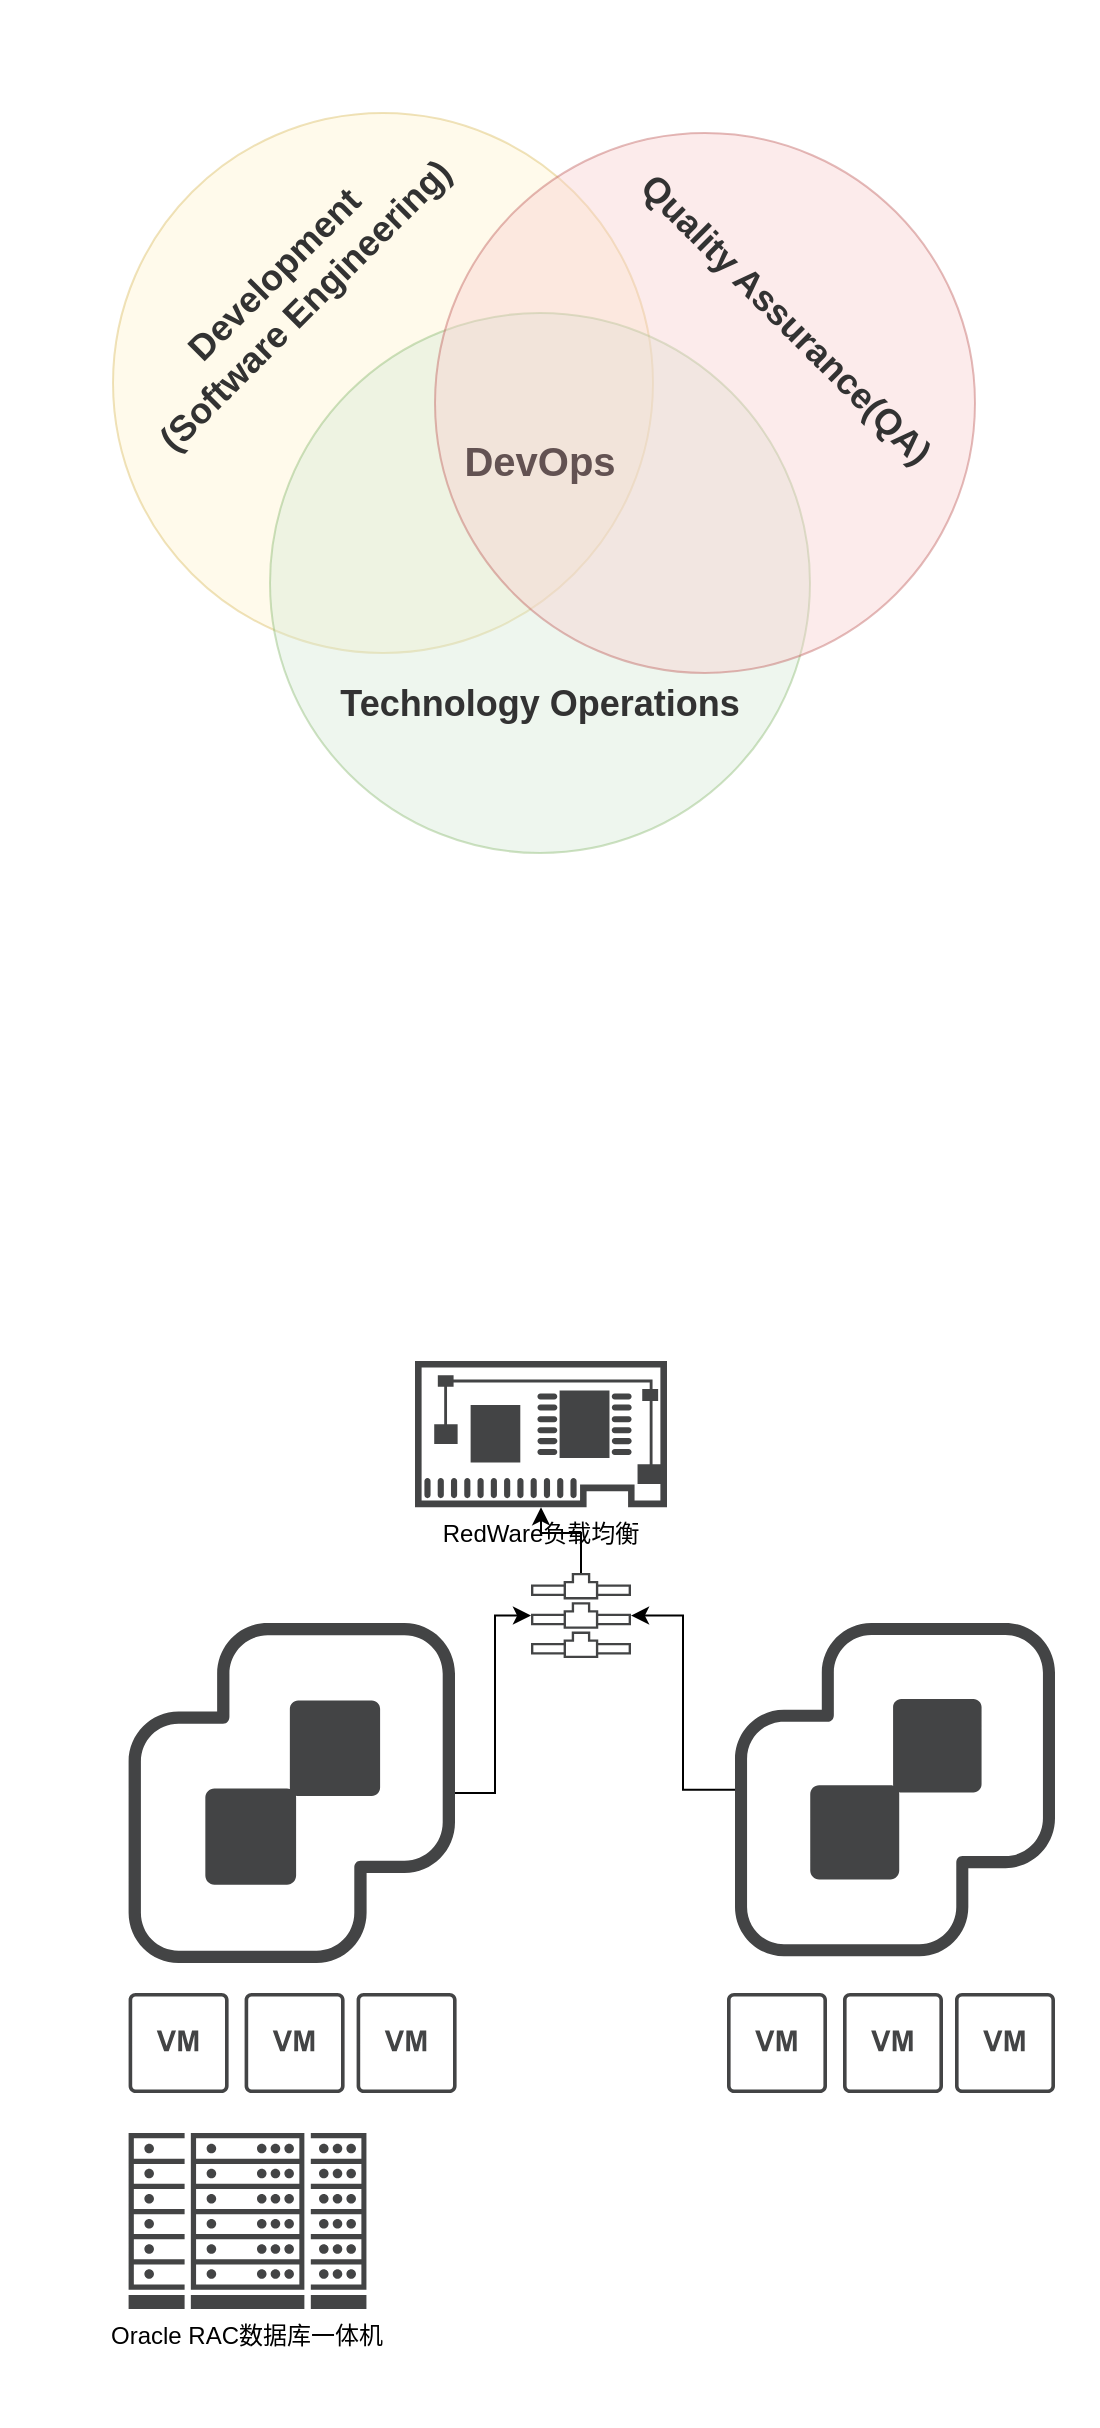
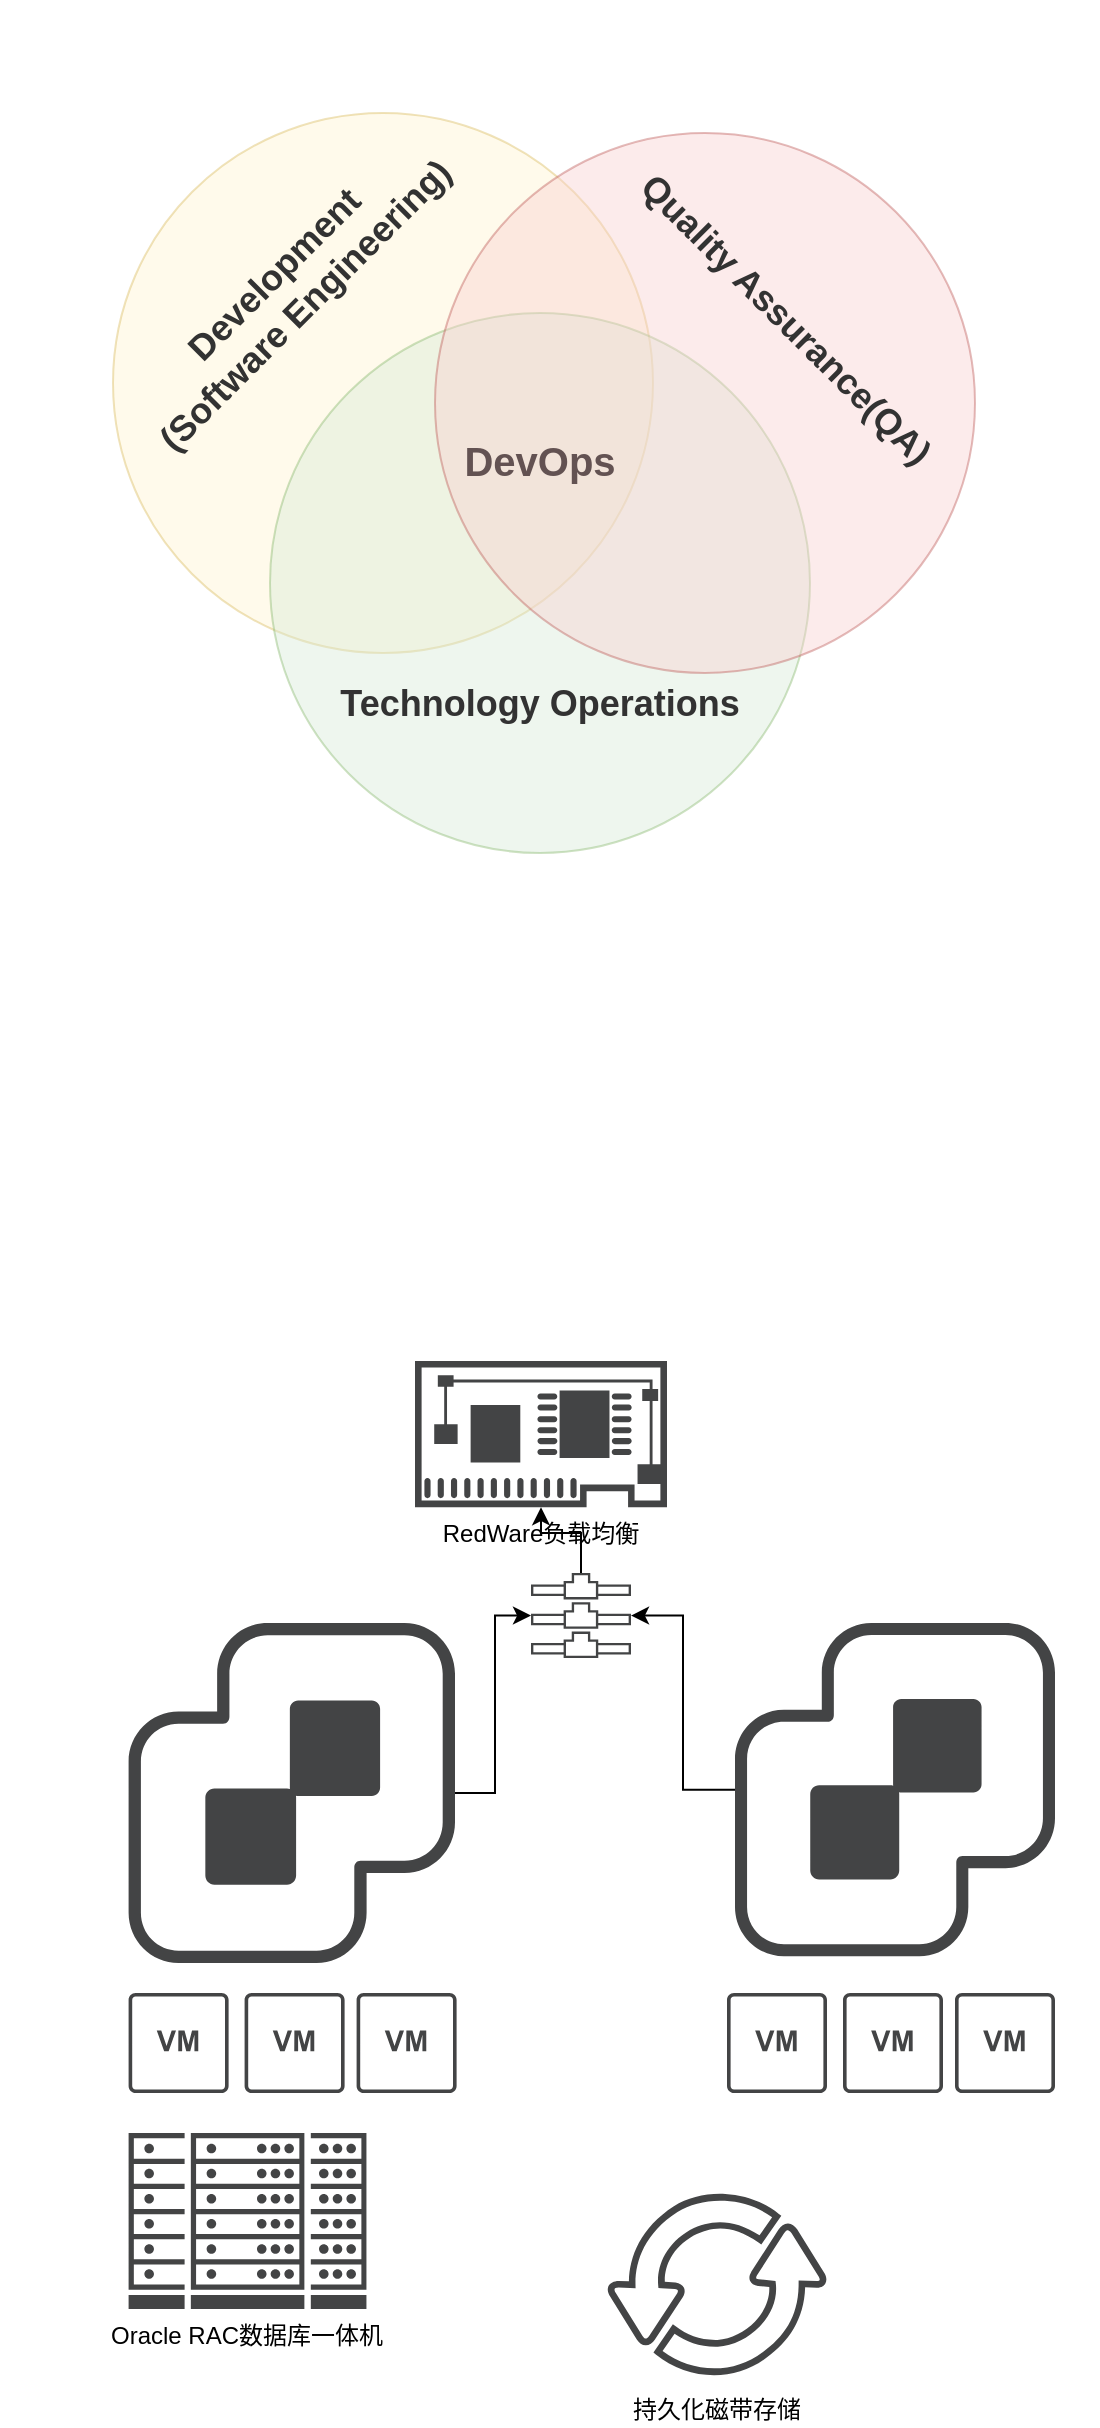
node "持久化磁带存储": added
